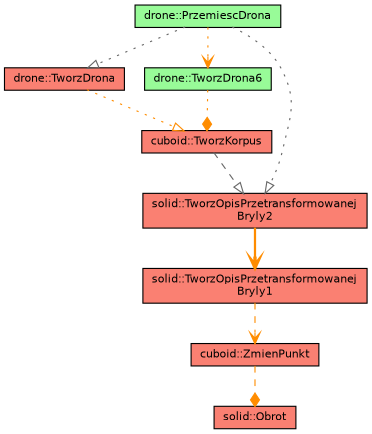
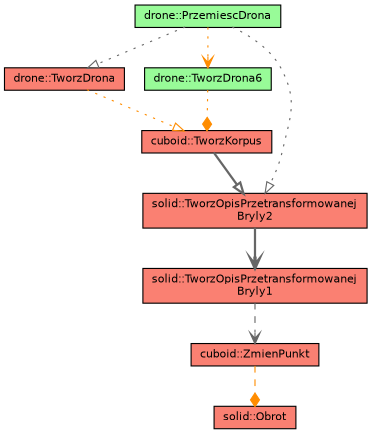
edge "cuboid::TworzKorpus" -> "solid::TworzOpisPrzetransformowanej Bryly2": style dashed -> bold
edge "solid::TworzOpisPrzetransformowanej Bryly2" -> "solid::TworzOpisPrzetransformowanej Bryly1": color darkorange -> gray40
edge "solid::TworzOpisPrzetransformowanej Bryly1" -> "cuboid::ZmienPunkt": color darkorange -> gray40
